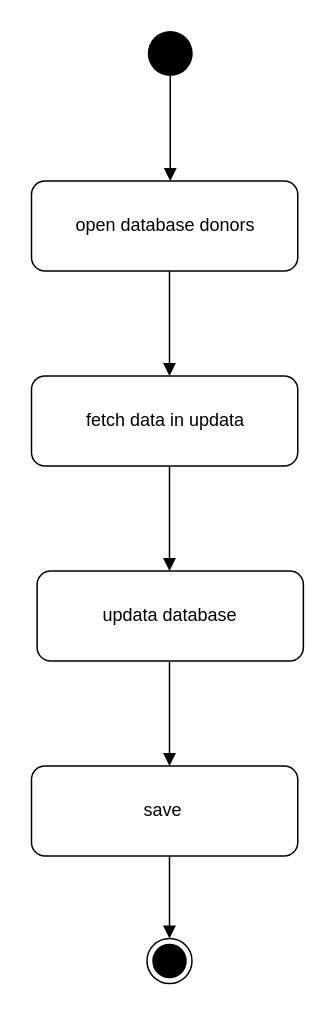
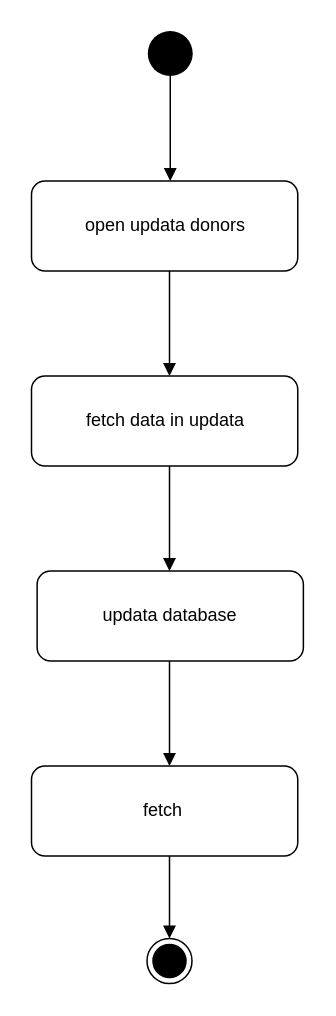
node "open database donors": label "open database donors" -> "open updata donors"
node "save": label "save" -> "fetch"
